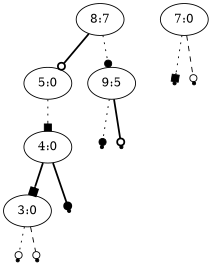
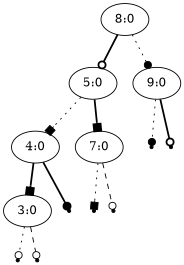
node "8:7": label "8:7" -> "8:0"
node "9:5": label "9:5" -> "9:0"
edge "5:0" -> "7:0": added
